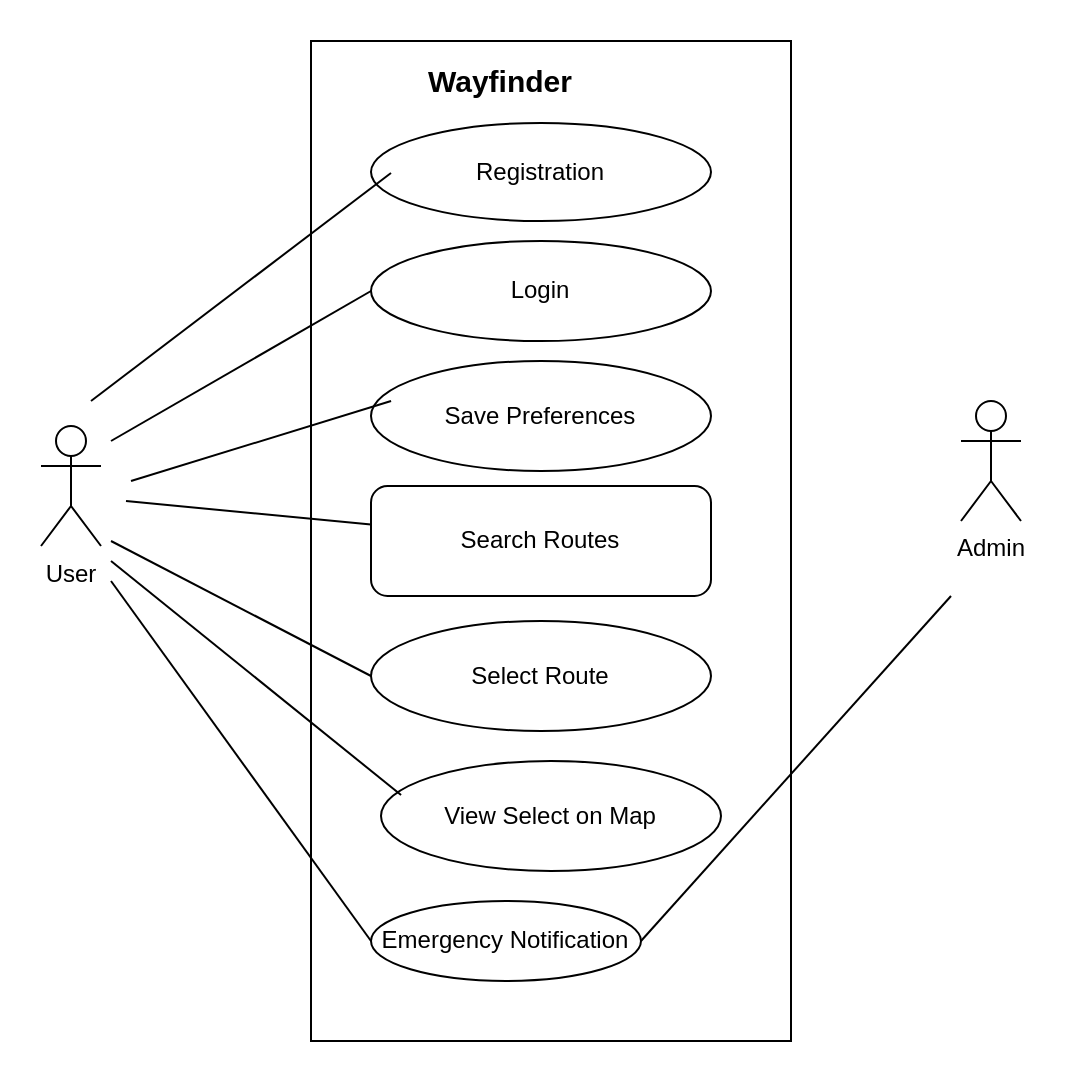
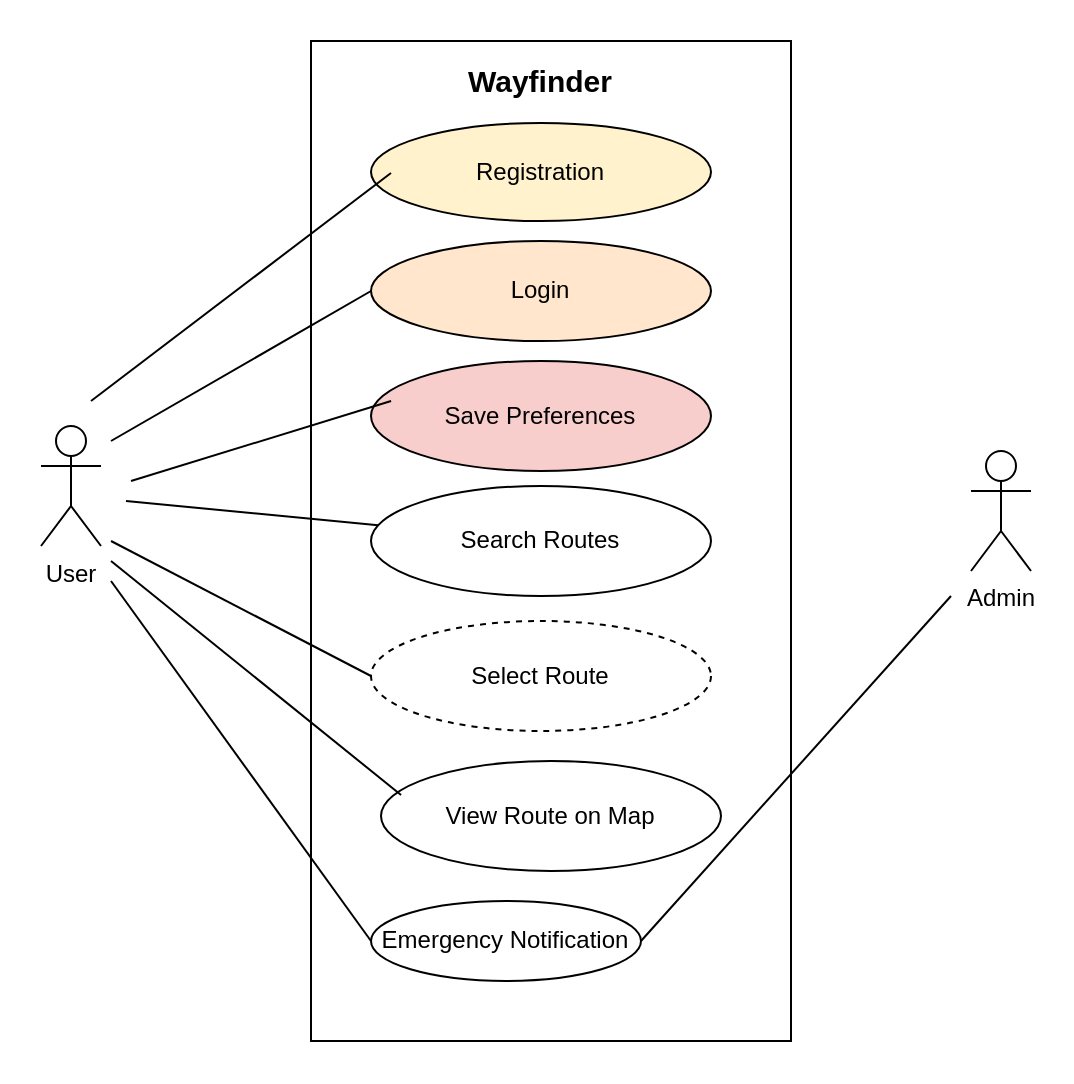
node "Wayfinder": moved (501, 81) -> (541, 81)
node "Registration": fillcolor #ffffff -> #fff2cc
node "Login": fillcolor #ffffff -> #ffe6cc
node "Save Preferences": fillcolor #ffffff -> #f8cecc
node "Admin": moved (991, 461) -> (1001, 511)
node "Search Routes": shape rounded rectangle -> ellipse
node "Select Route": style solid -> dashed
node "View Select on Map": label "View Select on Map" -> "View Route on Map"
